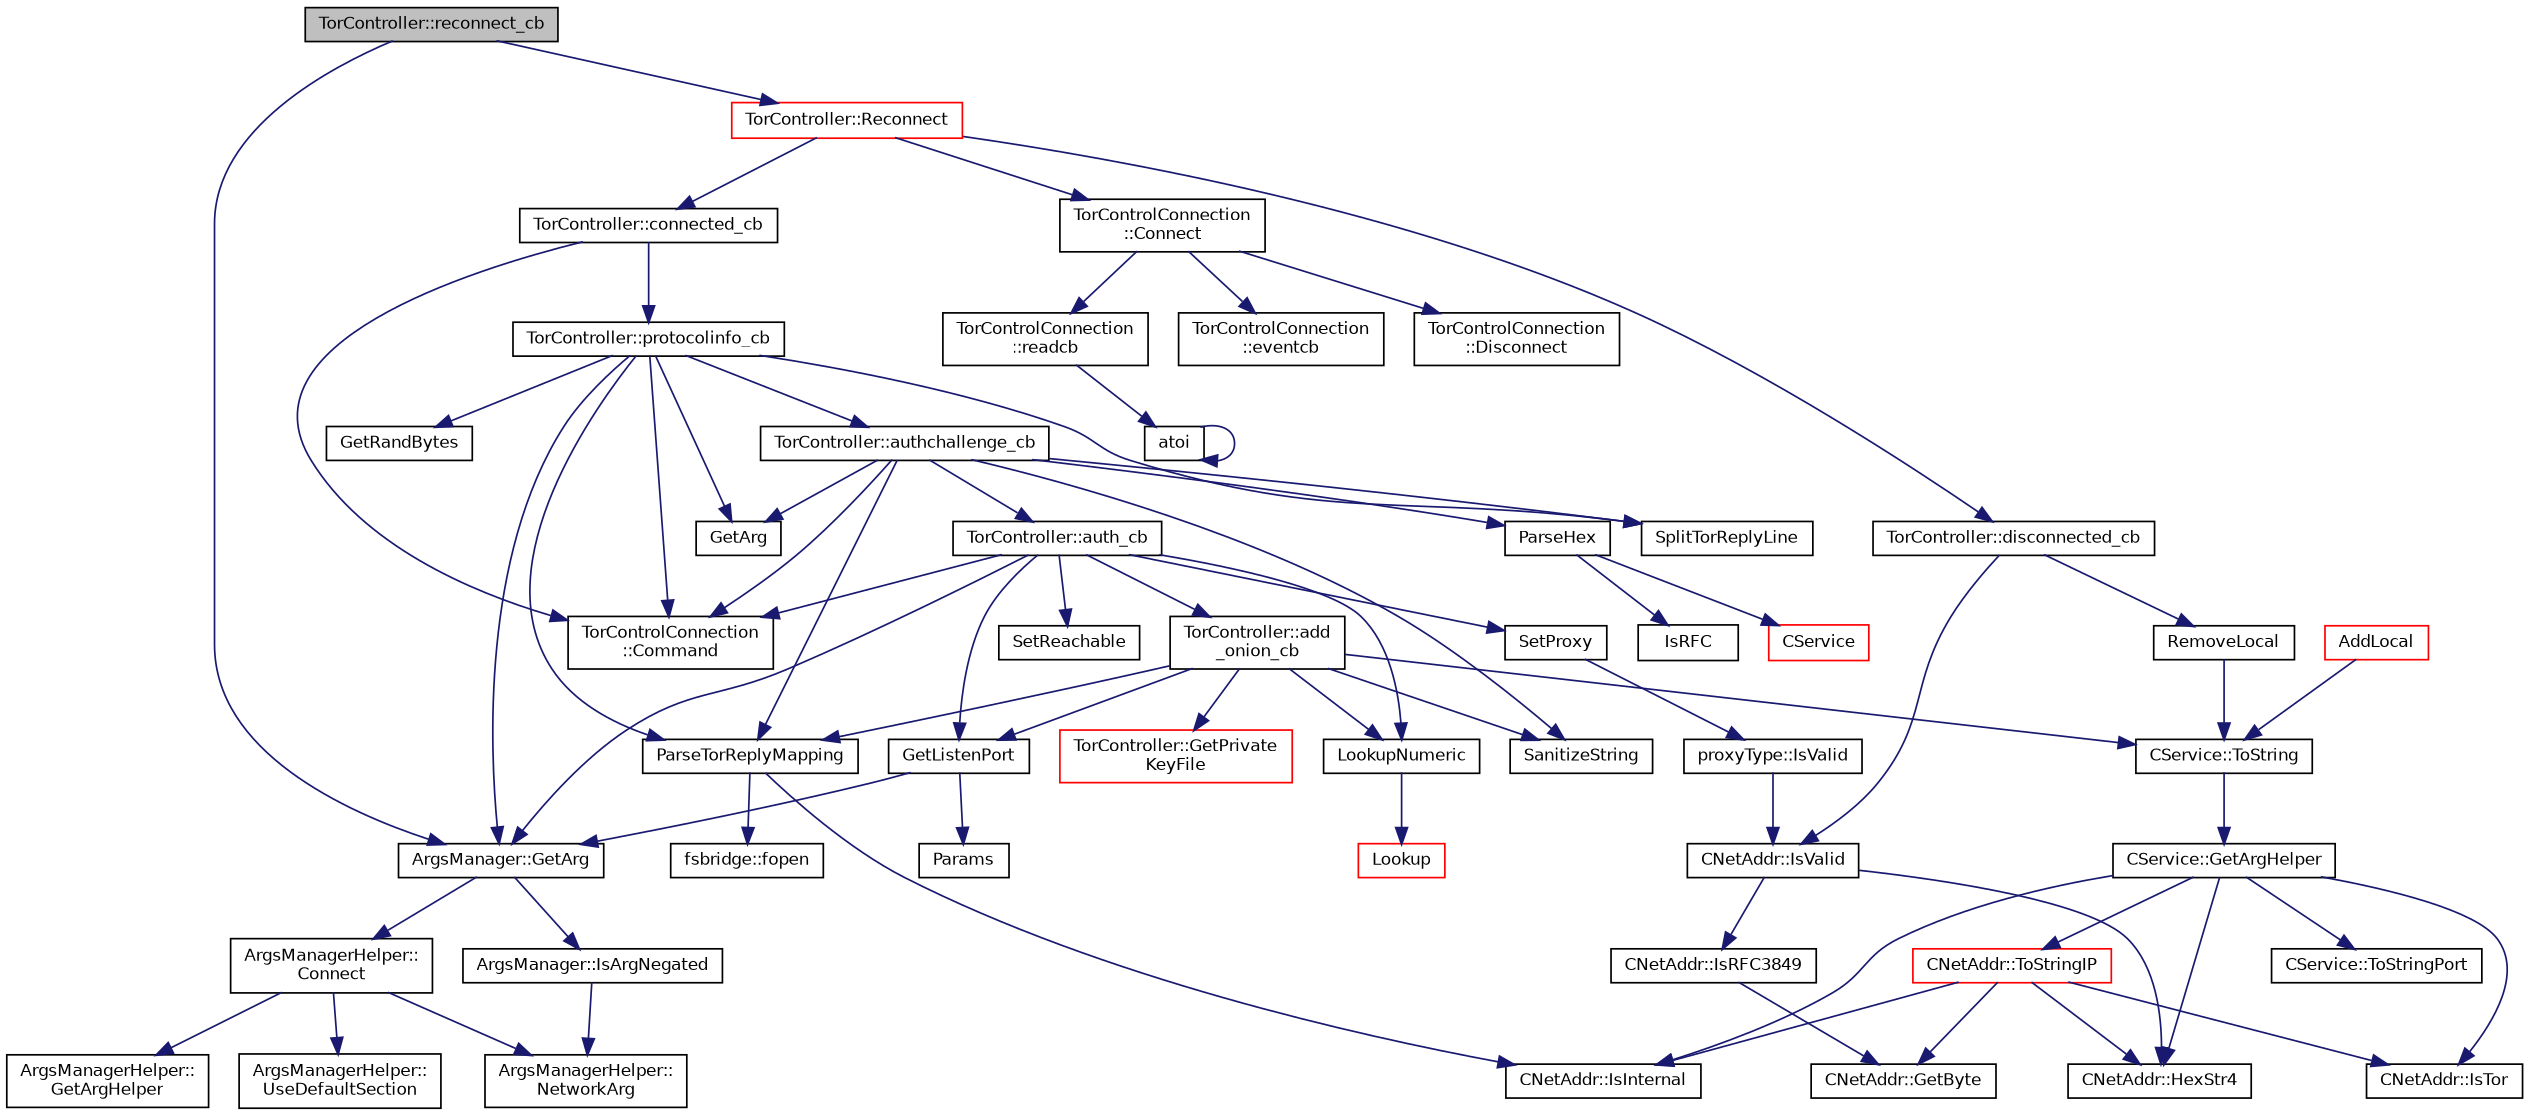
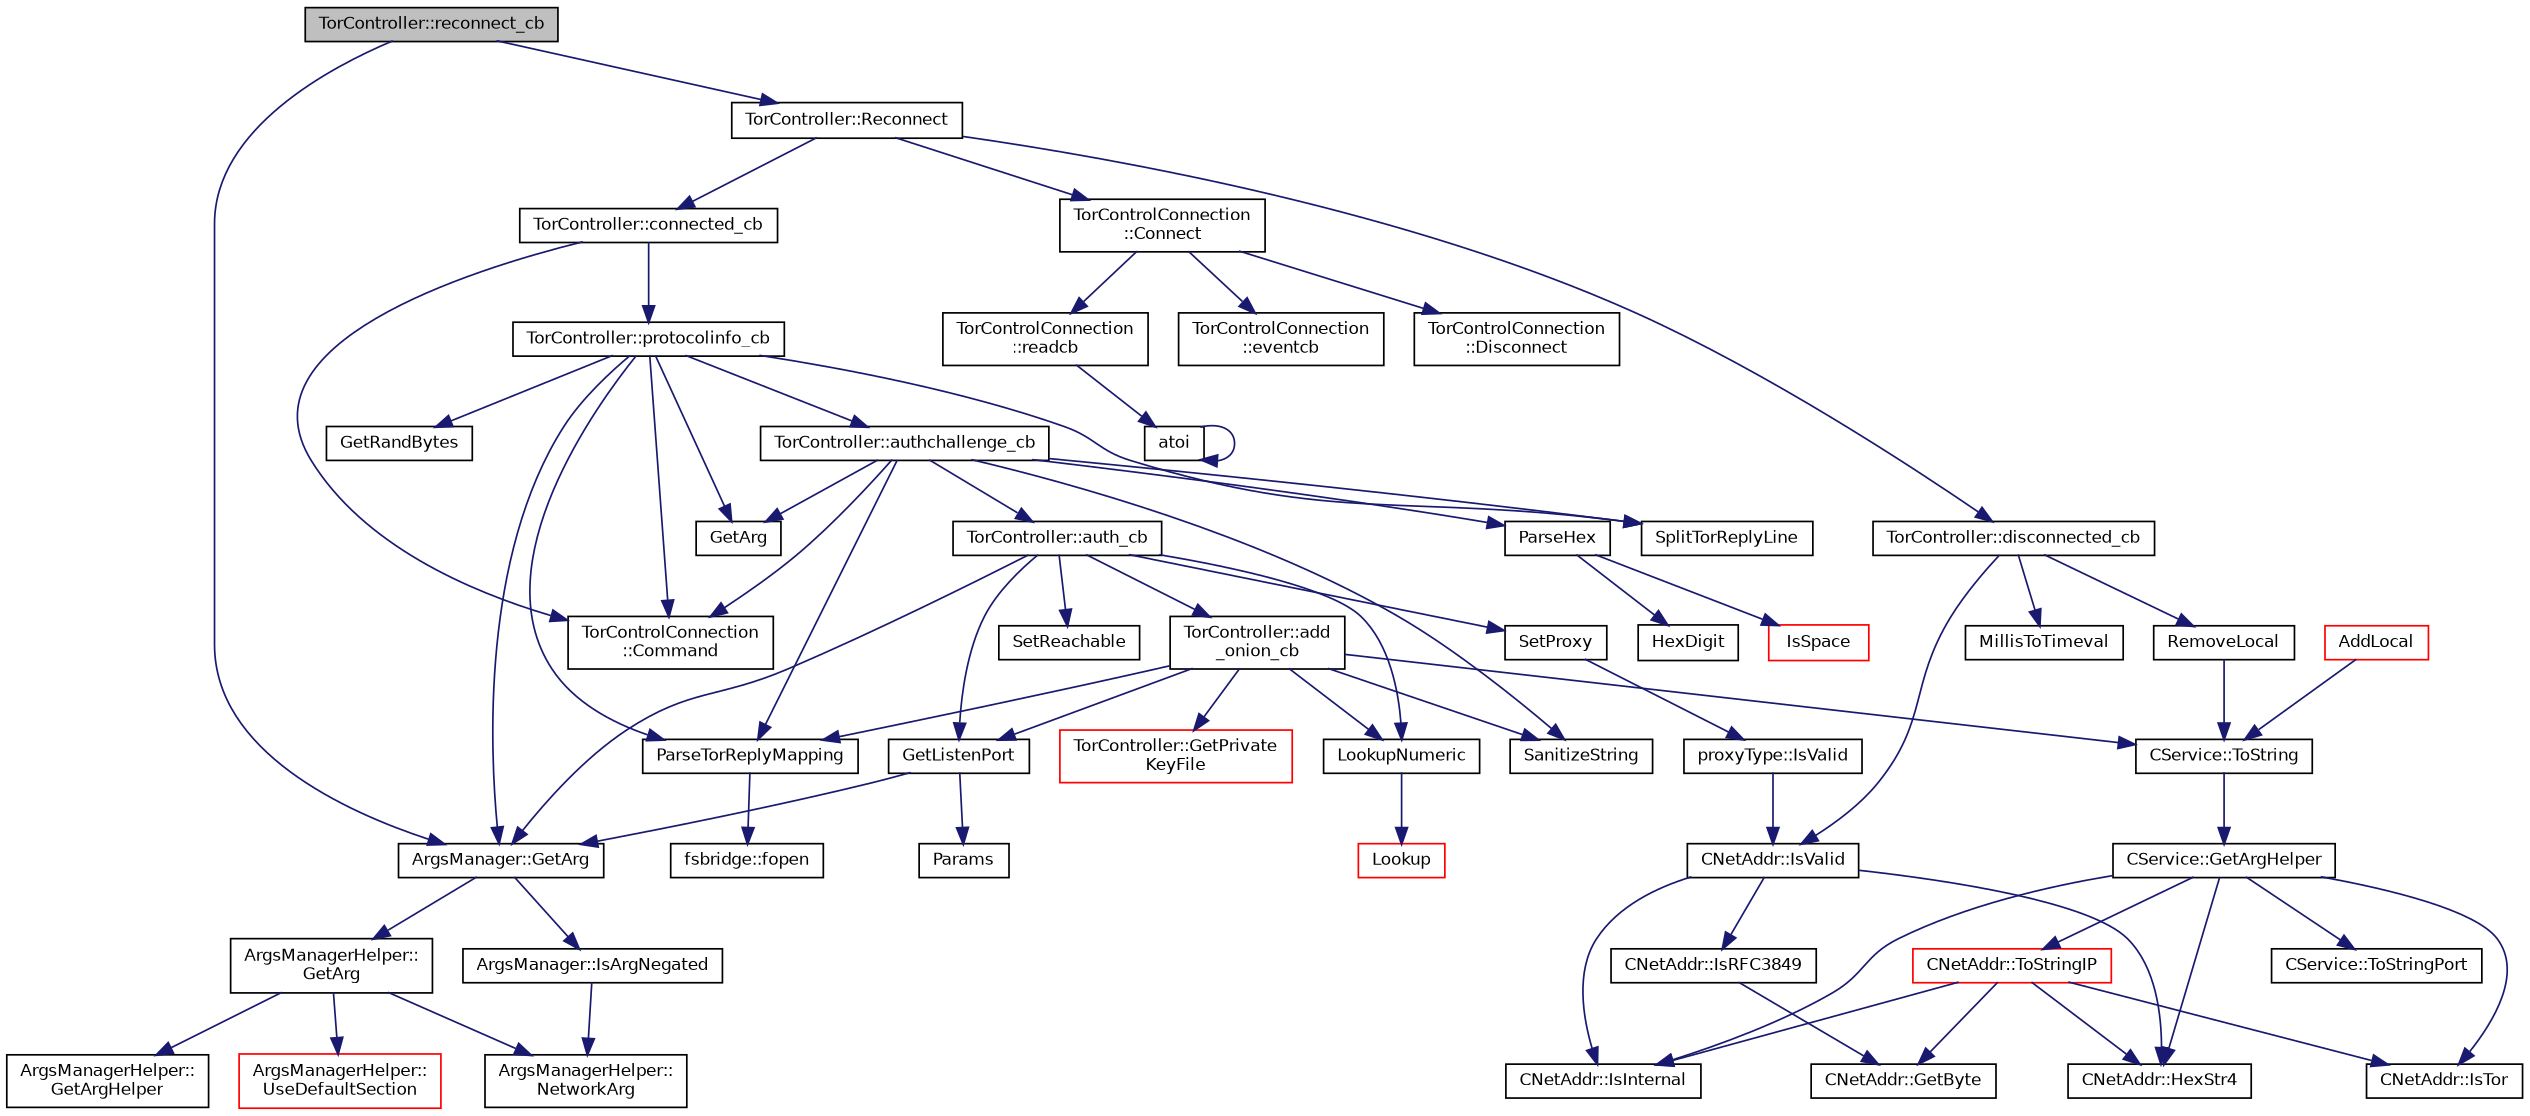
node "TorController::Reconnect": color red -> black
edge "TorController::auth_cb" -> "TorControlConnection ::Command": removed
node "IsRFC": label "IsRFC" -> "HexDigit"
node "CService": label "CService" -> "IsSpace"
node "MillisToTimeval": added
edge "ParseTorReplyMapping" -> "CNetAddr::IsInternal": now "CNetAddr::IsValid" -> "CNetAddr::IsInternal"
node "ArgsManagerHelper:: Connect": label "ArgsManagerHelper:: Connect" -> "ArgsManagerHelper:: GetArg"
node "ArgsManagerHelper:: UseDefaultSection": color black -> red
